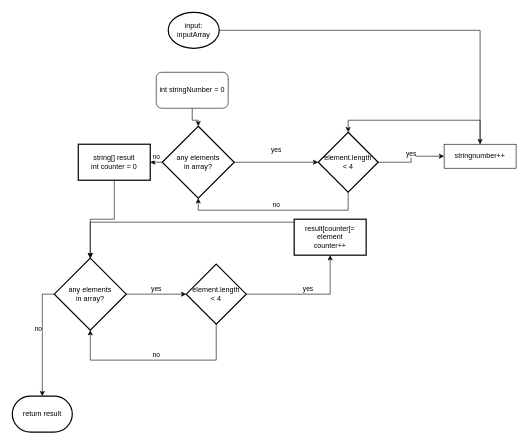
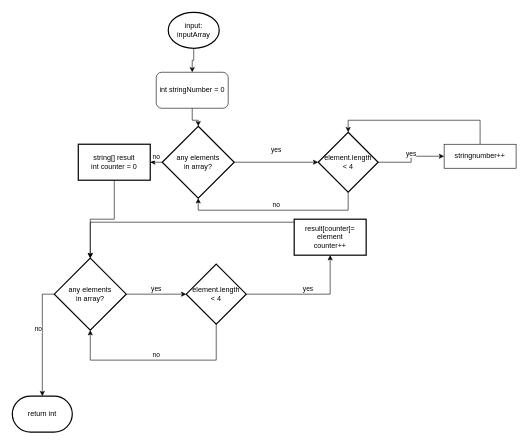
edge "input: inputArray" -> "stringnumber++": now "input: inputArray" -> "int stringNumber = 0"
node "return result": label "return result" -> "return int"
